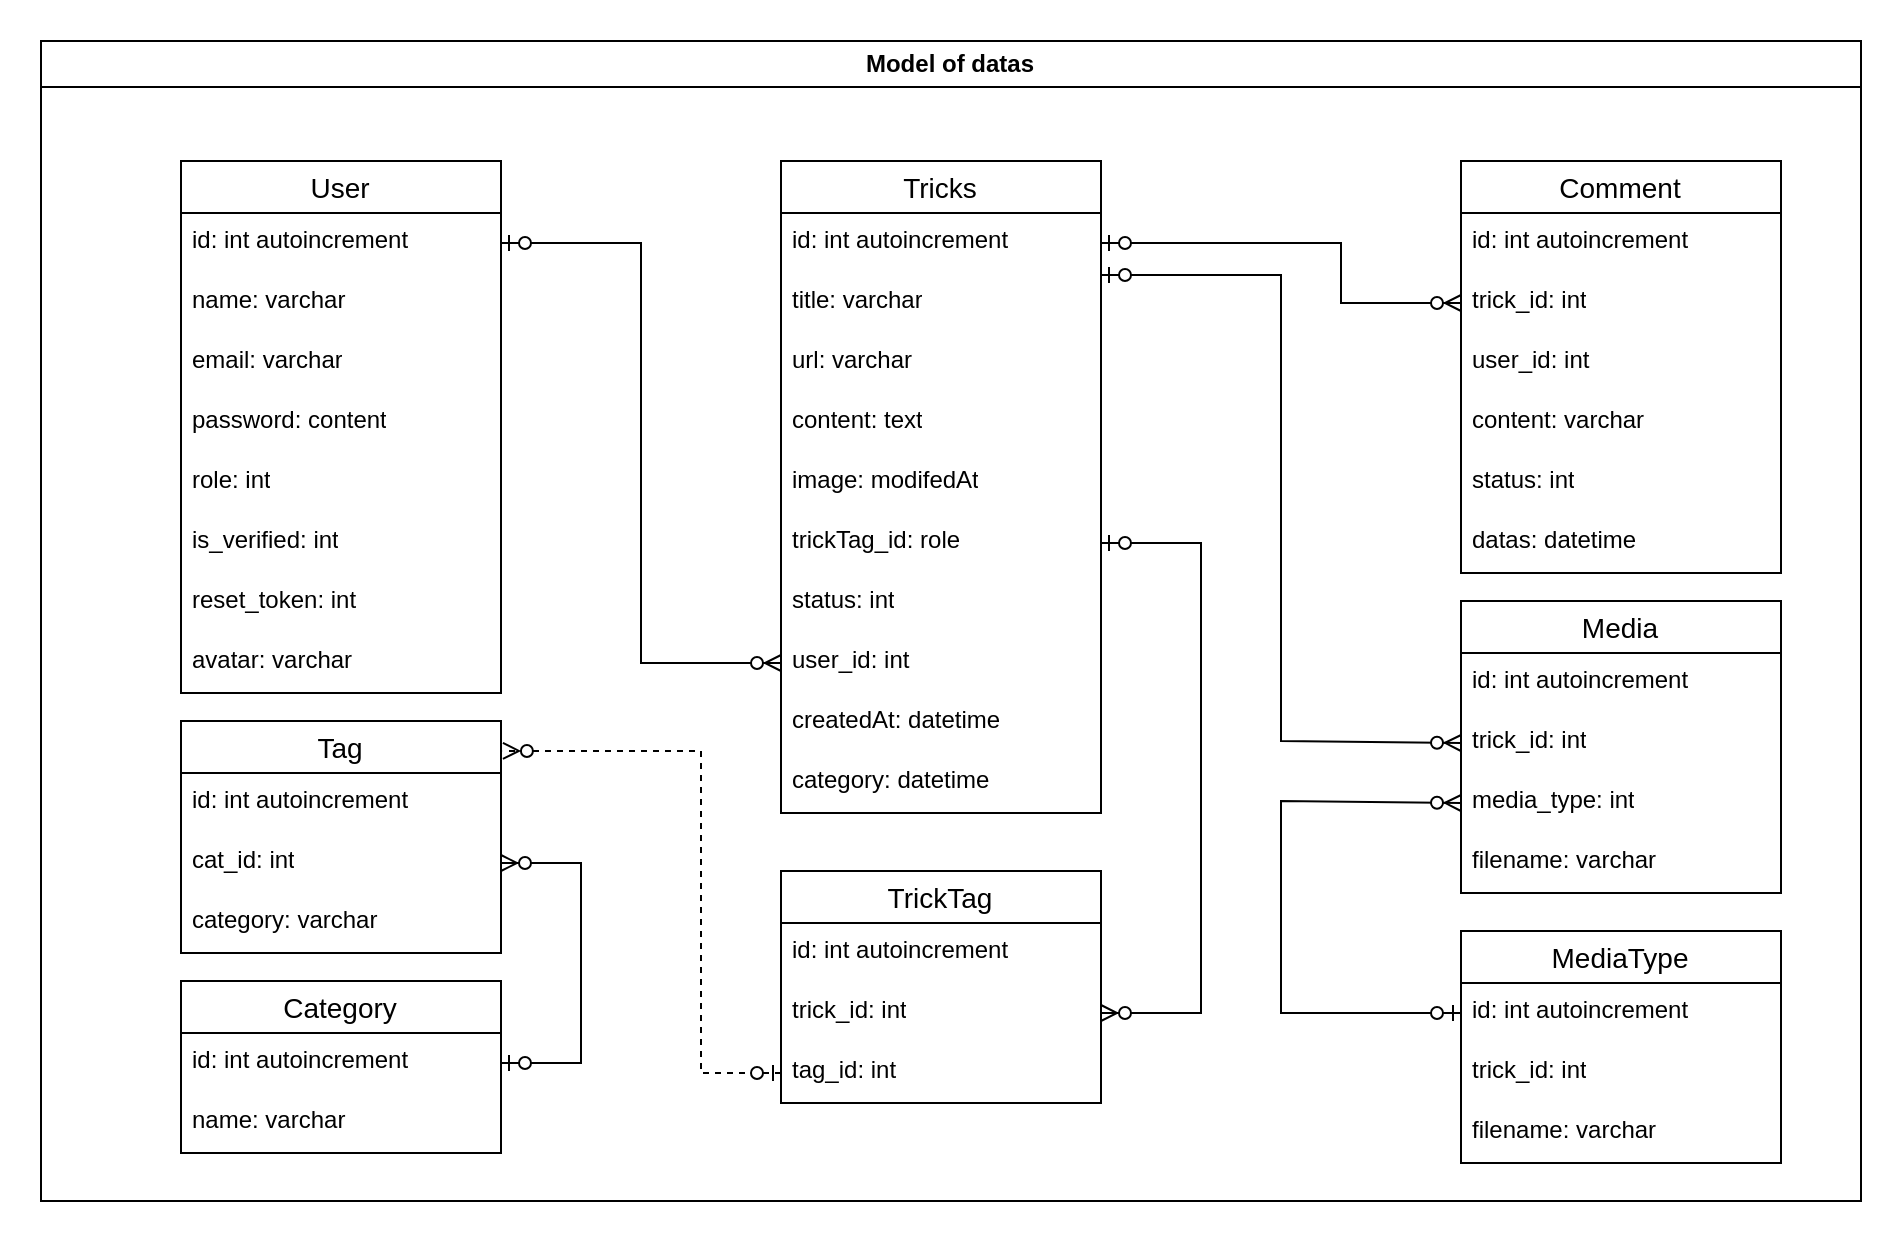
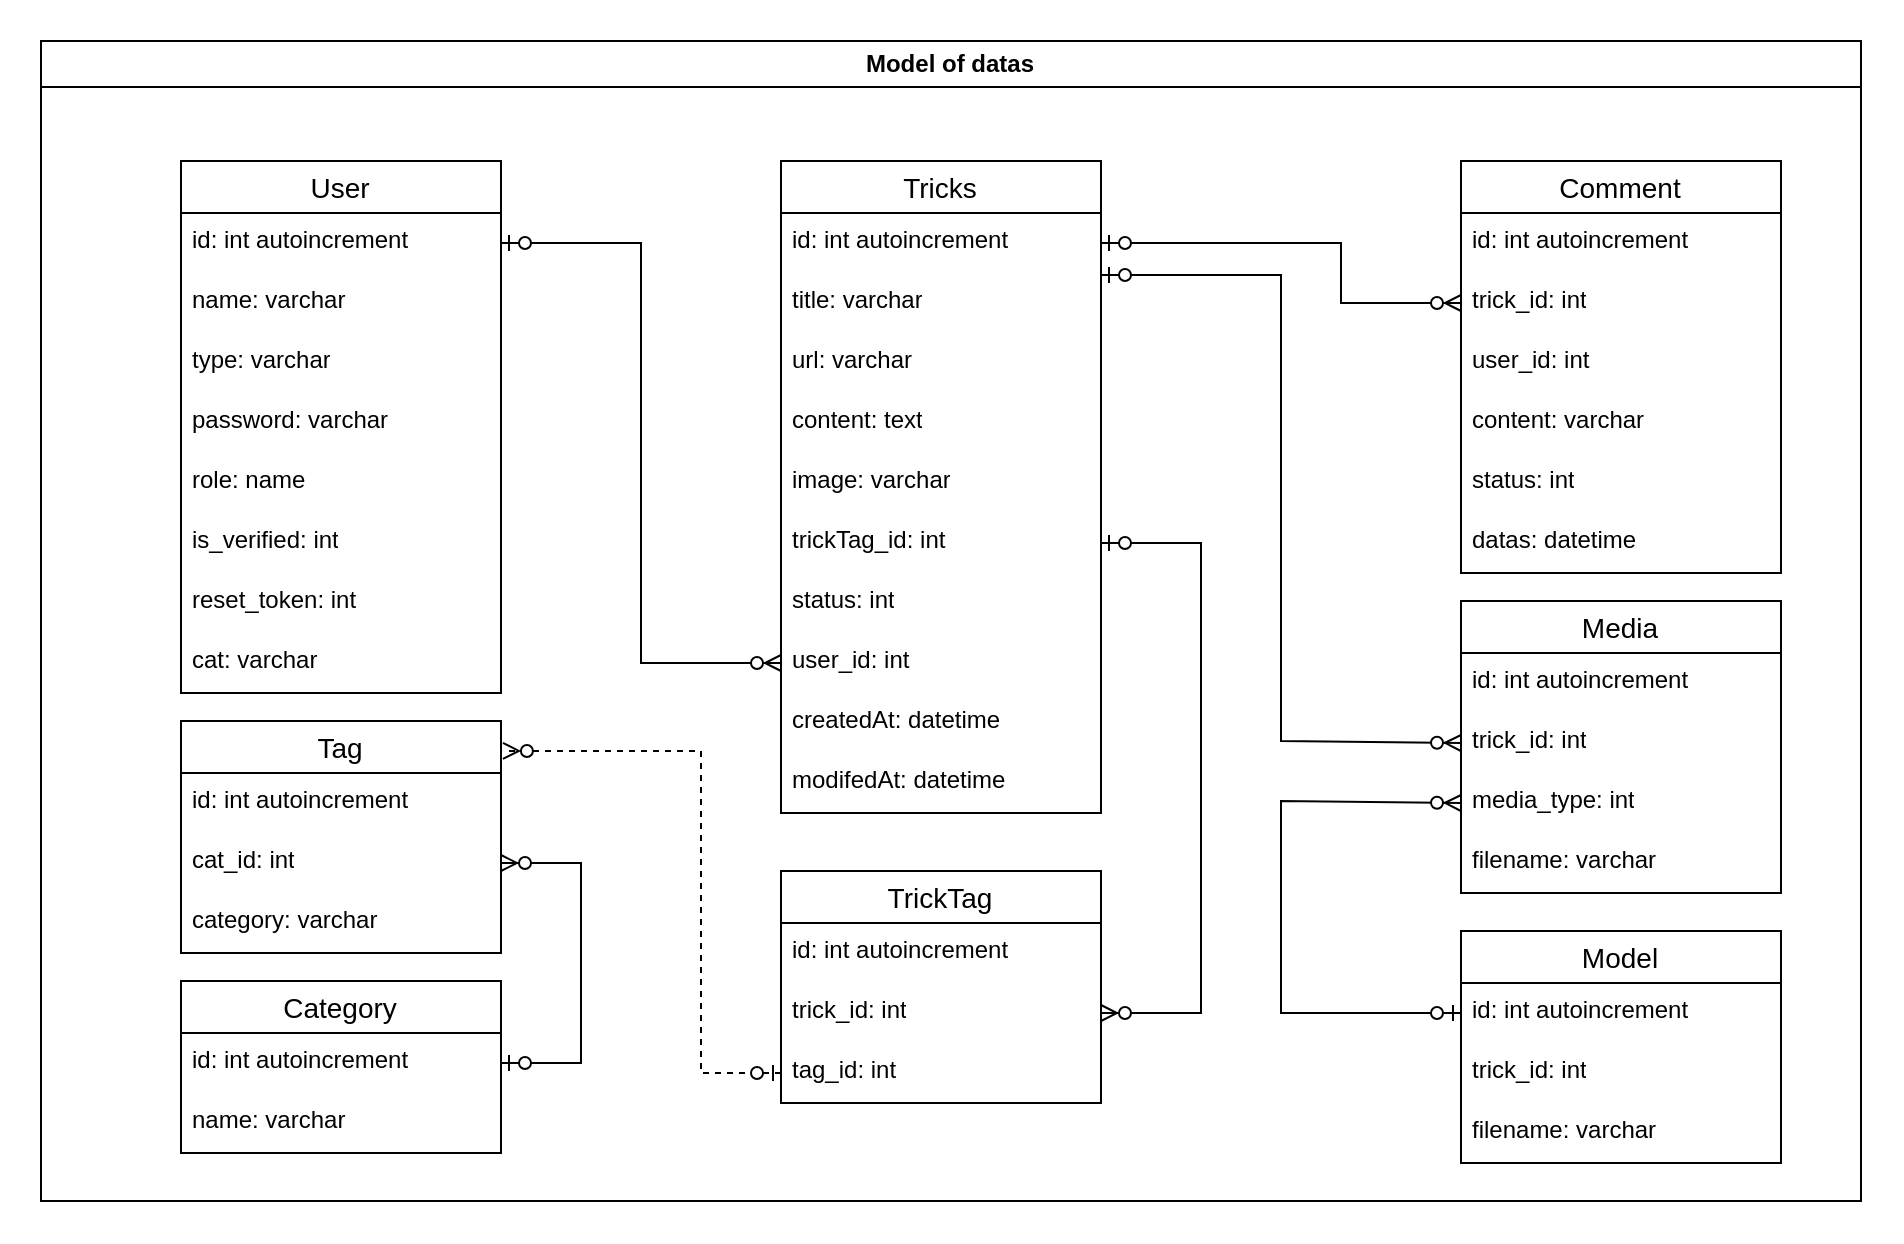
node "email: varchar": label "email: varchar" -> "type: varchar"
node "password: content": label "password: content" -> "password: varchar"
node "role: int": label "role: int" -> "role: name"
node "image: modifedAt": label "image: modifedAt" -> "image: varchar"
node "trickTag_id: role": label "trickTag_id: role" -> "trickTag_id: int"
node "avatar: varchar": label "avatar: varchar" -> "cat: varchar"
node "category: datetime": label "category: datetime" -> "modifedAt: datetime"
node "MediaType": label "MediaType" -> "Model"
